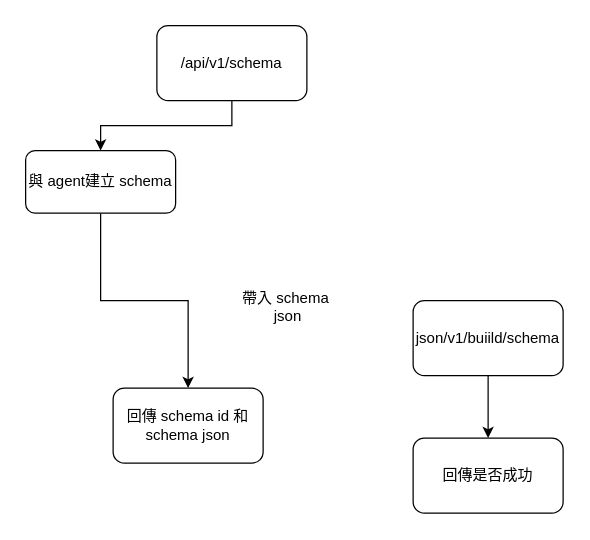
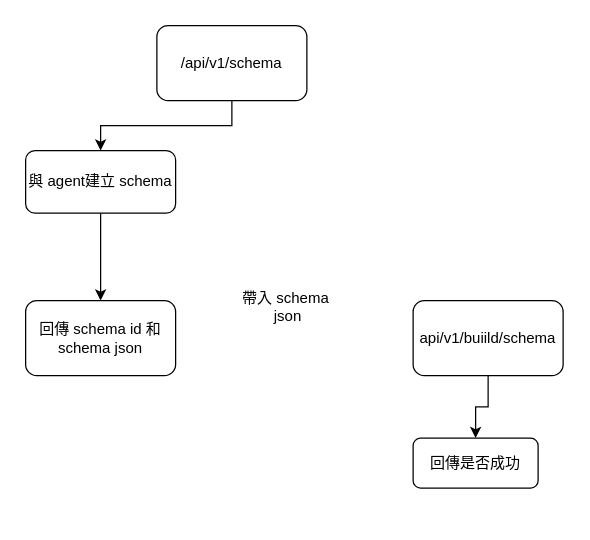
node "json/v1/buiild/schema": label "json/v1/buiild/schema" -> "api/v1/buiild/schema"
node "回傳 schema id 和 schema json": moved (188, 426) -> (101, 338)
node "回傳是否成功": size 150x75 -> 125x50
